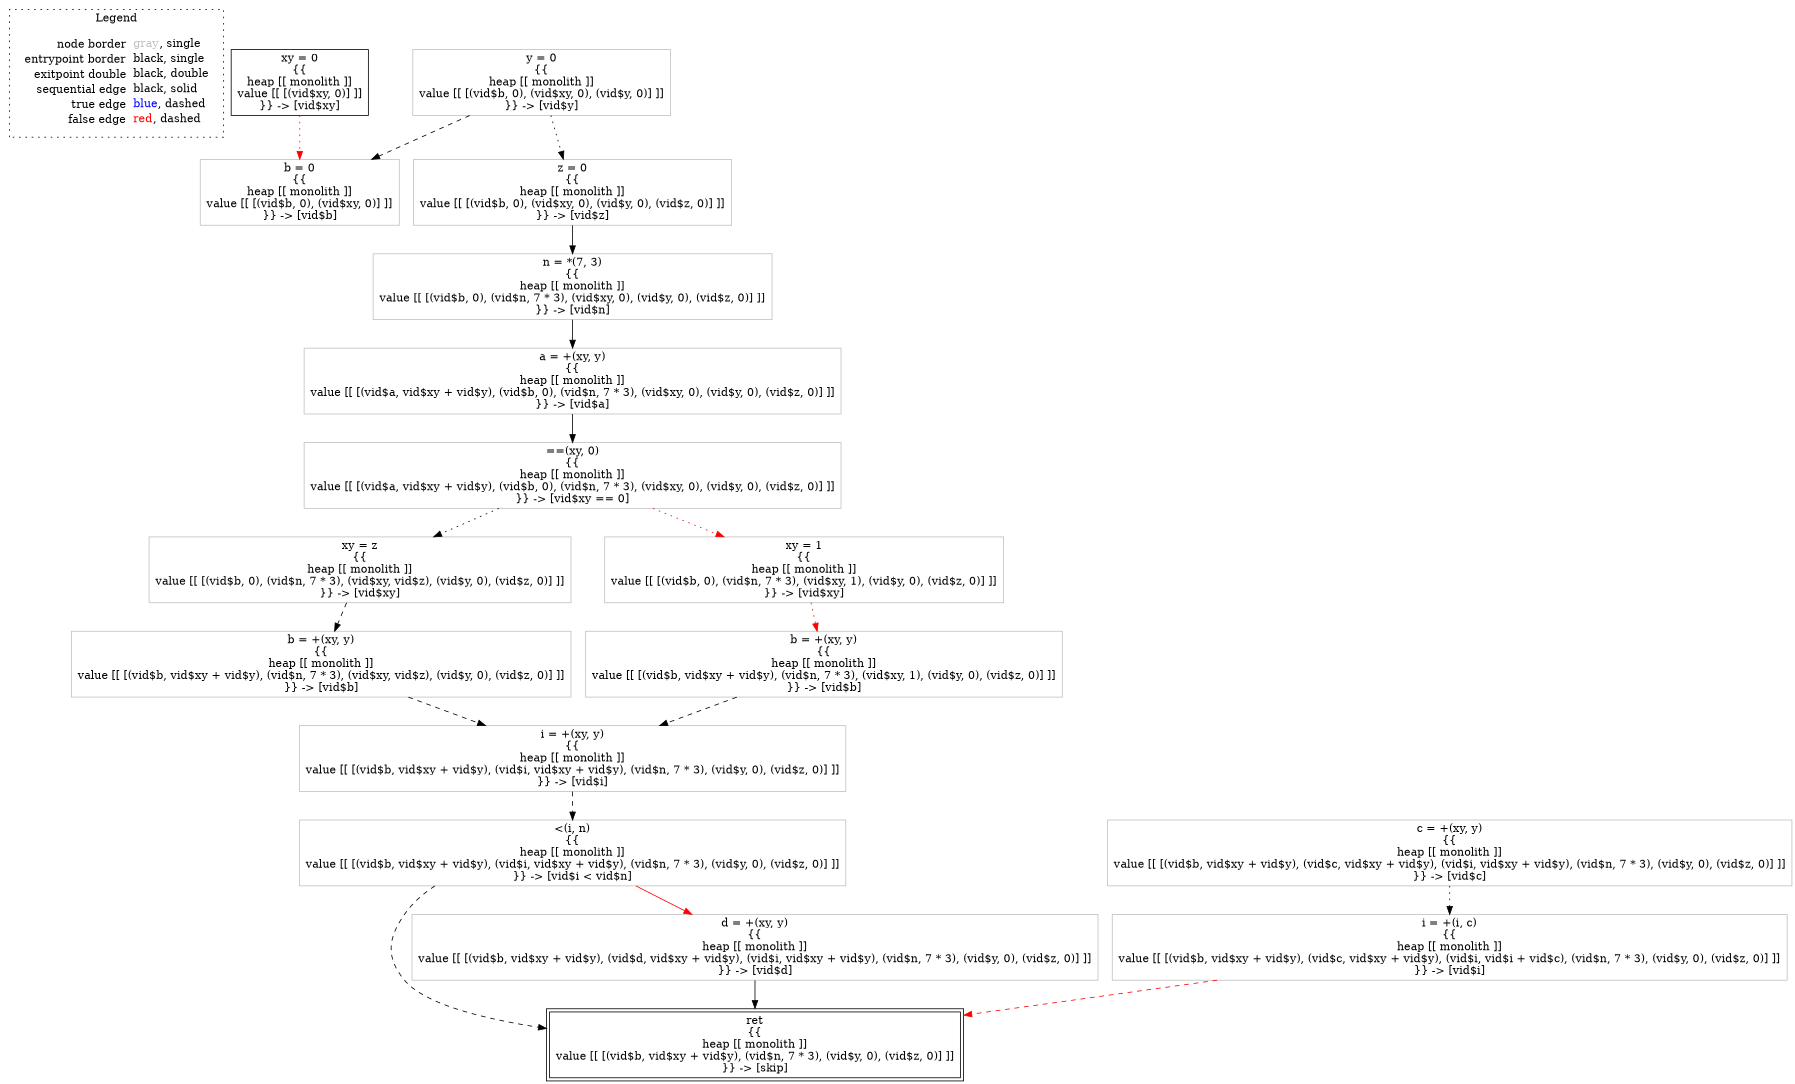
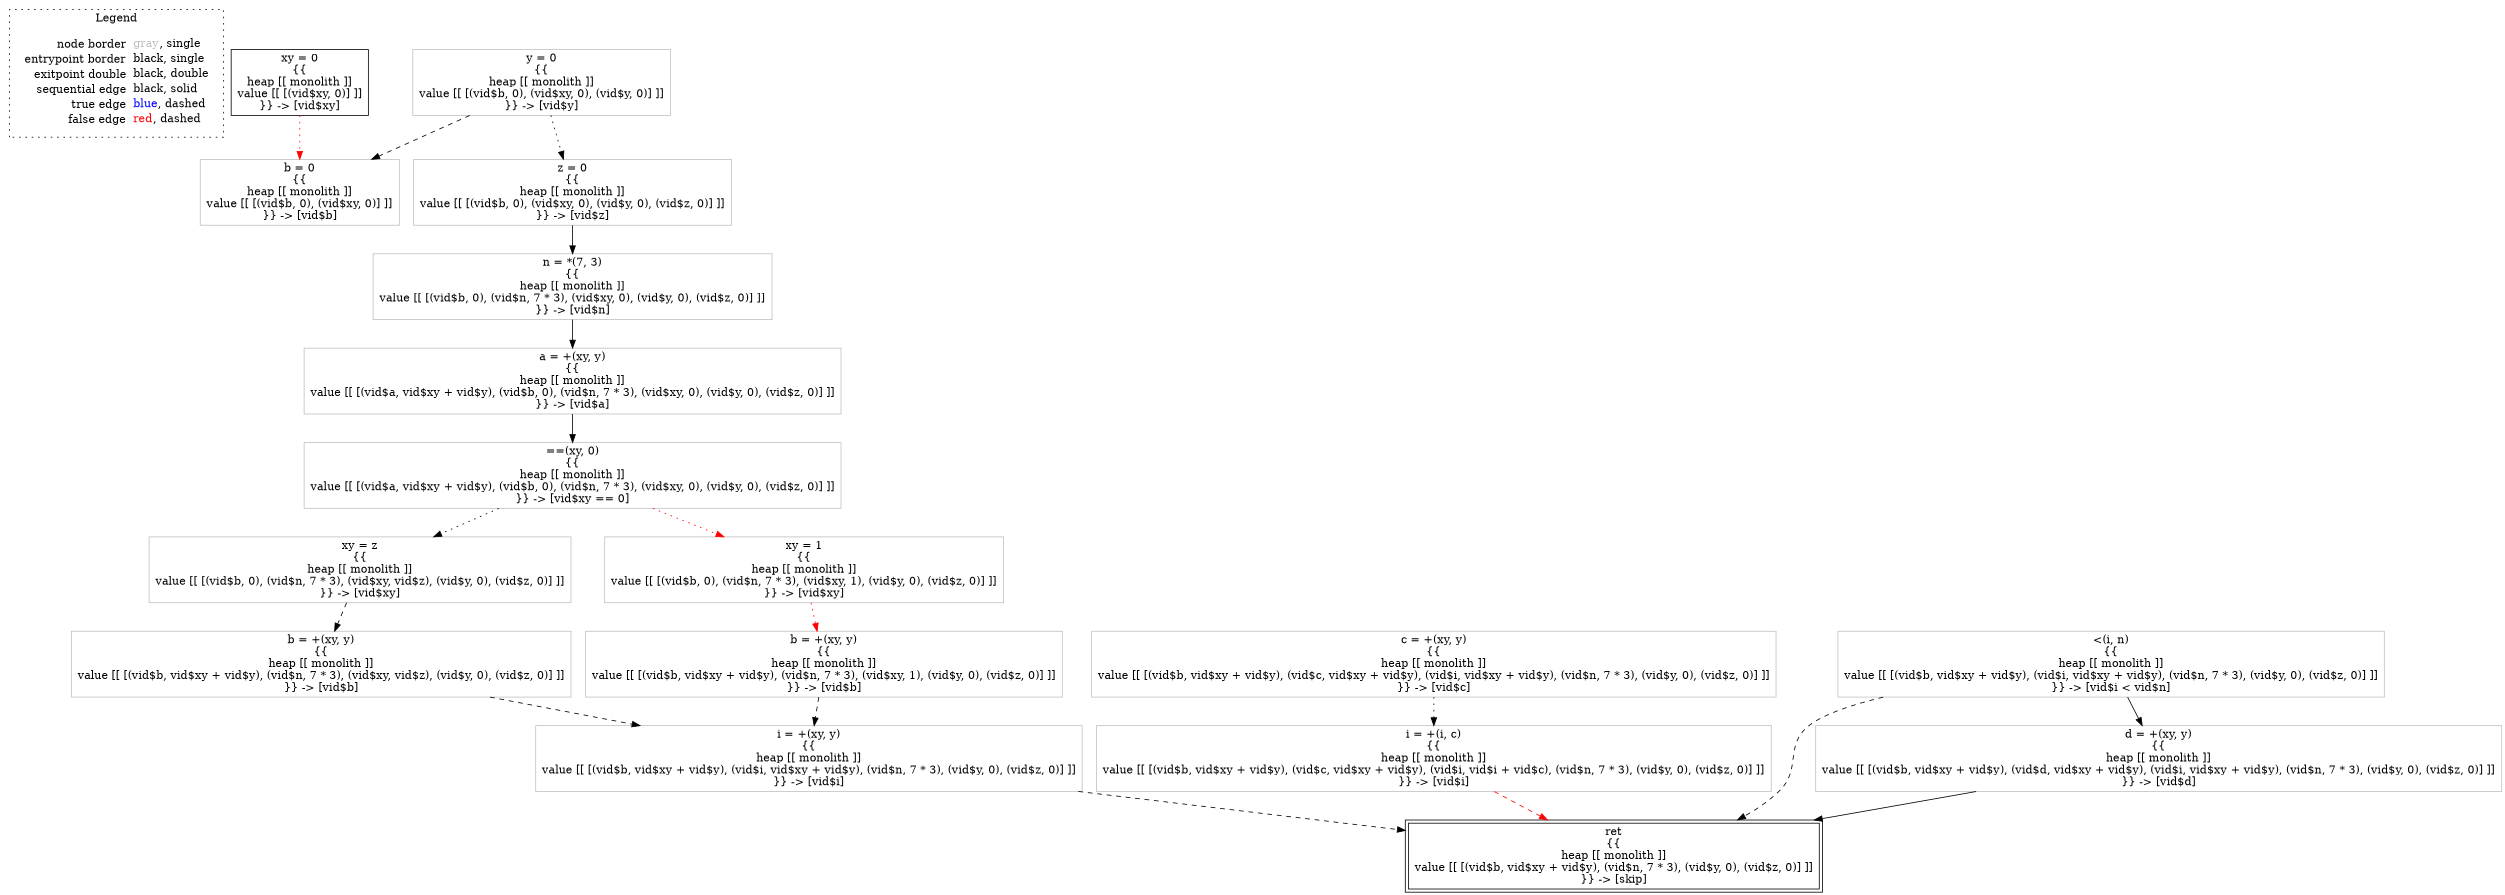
edge "i = +(xy, y)" -> "<(i, n)": now "i = +(xy, y)" -> "ret"
edge "<(i, n)" -> "d = +(xy, y)": color red -> black
